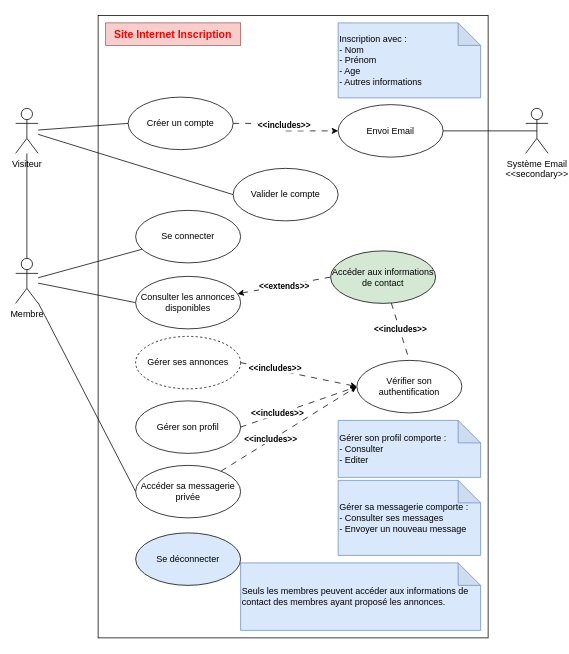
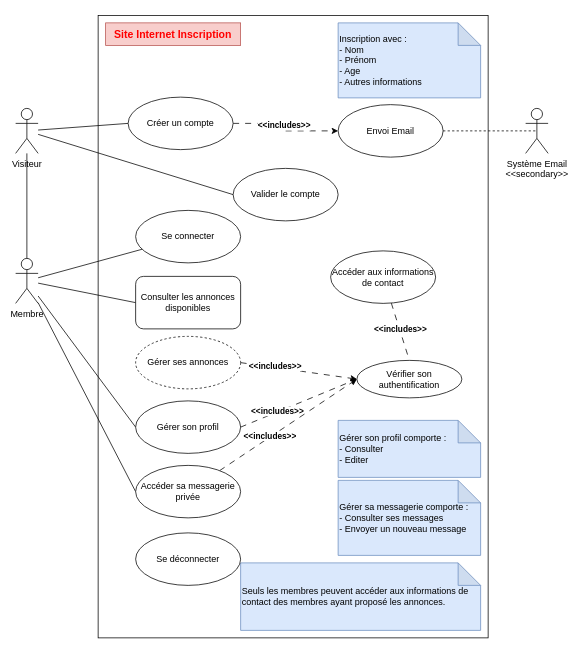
edge "Envoi Email" -- "Système Email <<secondary>>": style solid -> dashed
node "Accéder aux informations de contact": fillcolor #d5e8d4 -> #ffffff
edge "Accéder aux informations de contact" -> "Consulter les annonces disponibles": removed, label "<<extends>>"
node "Consulter les annonces disponibles": shape ellipse -> rounded rectangle
edge "Membre" -- "Gérer son profil": added
node "Vérifier son authentification": size 105x53 -> 105x38
node "Se déconnecter": fillcolor #dae8fc -> #ffffff
